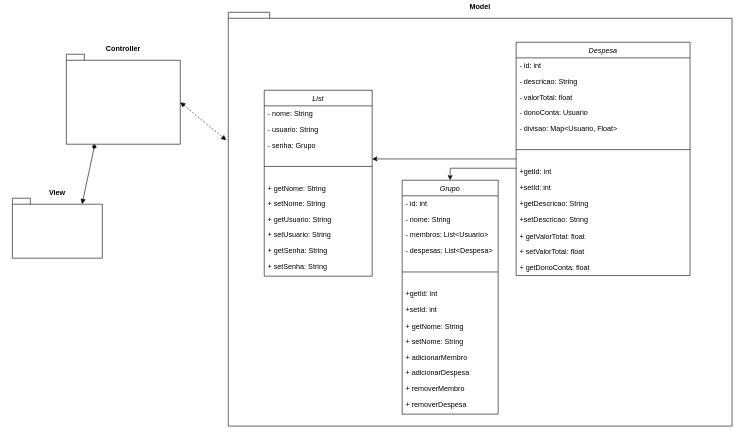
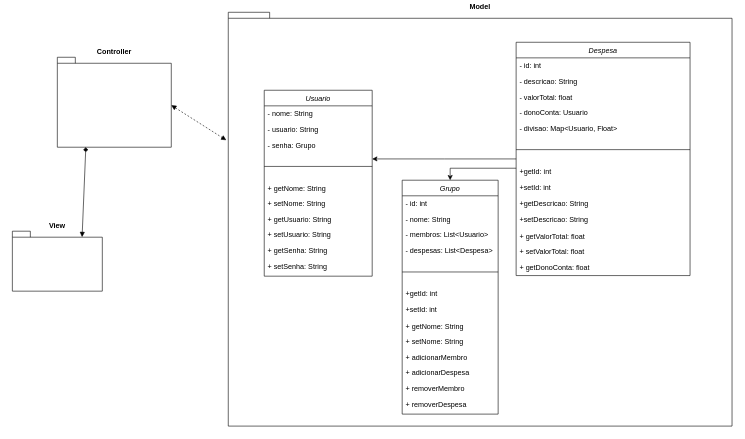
node "List": label "List" -> "Usuario"
node "Controller": moved (123, 99) -> (114, 102)
node "View": moved (57, 228) -> (57, 261)
